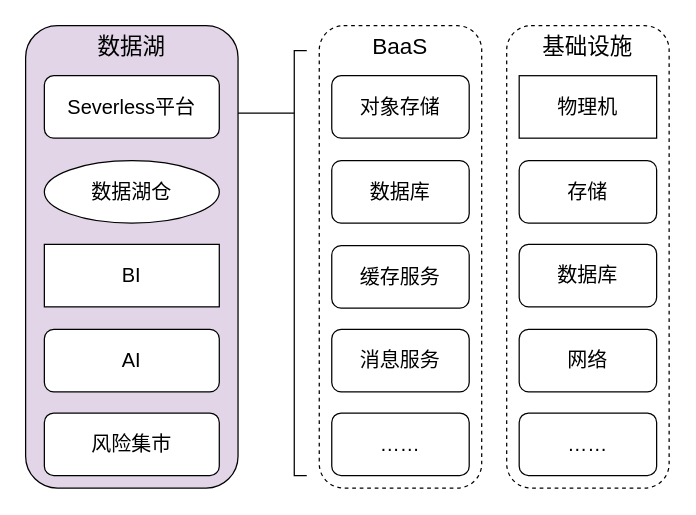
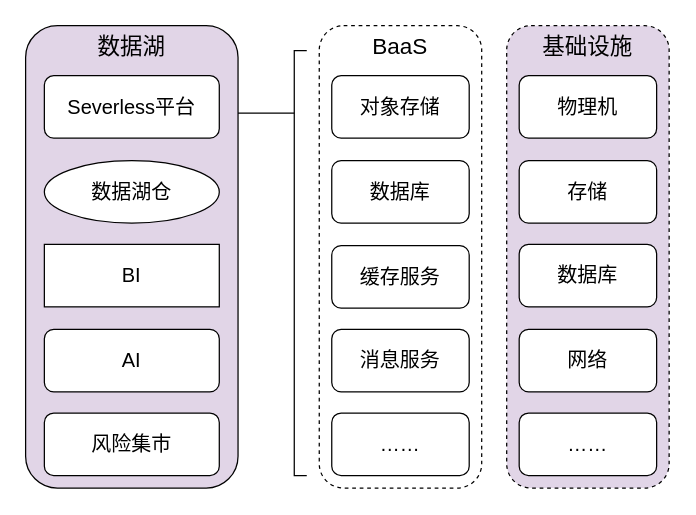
node "基础设施": fillcolor #ffffff -> #e1d5e7
node "物理机": shape rectangle -> rounded rectangle
